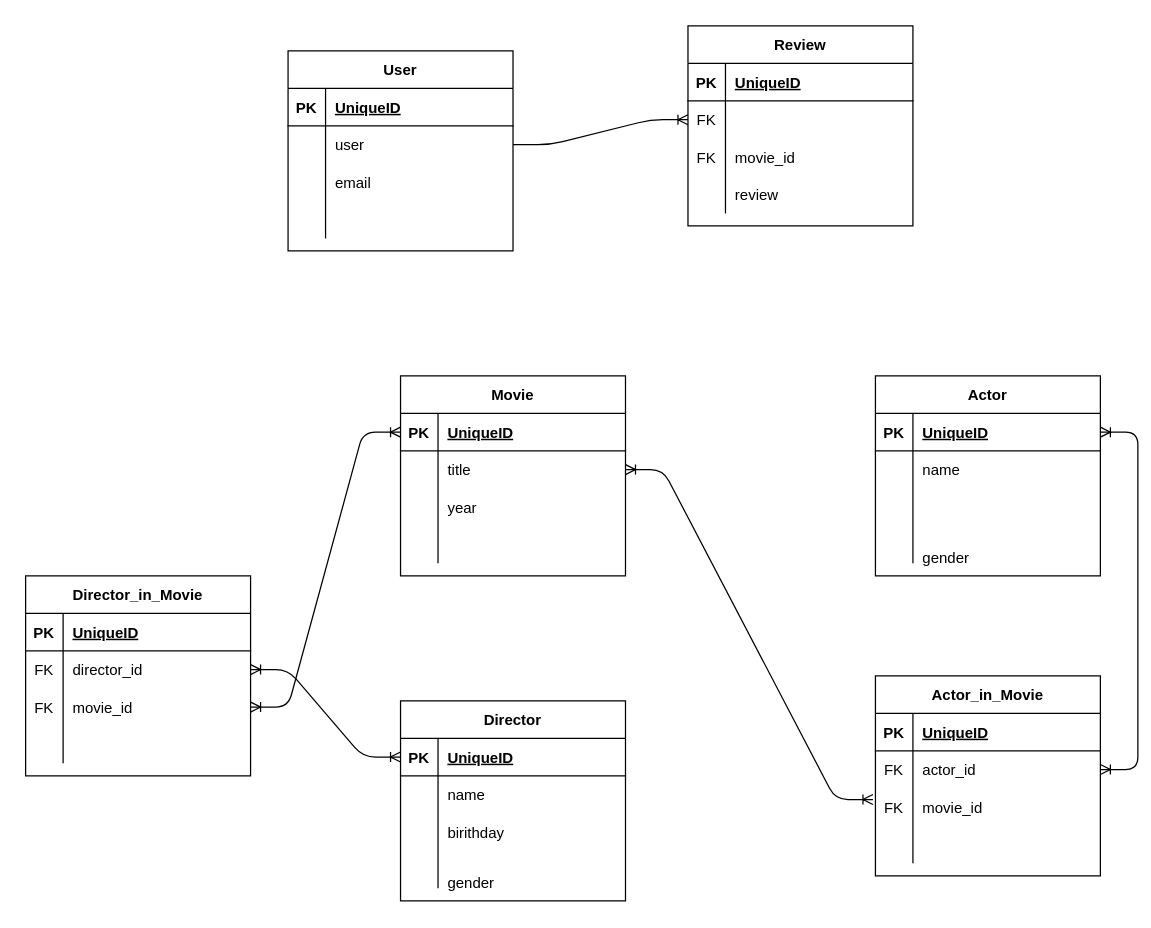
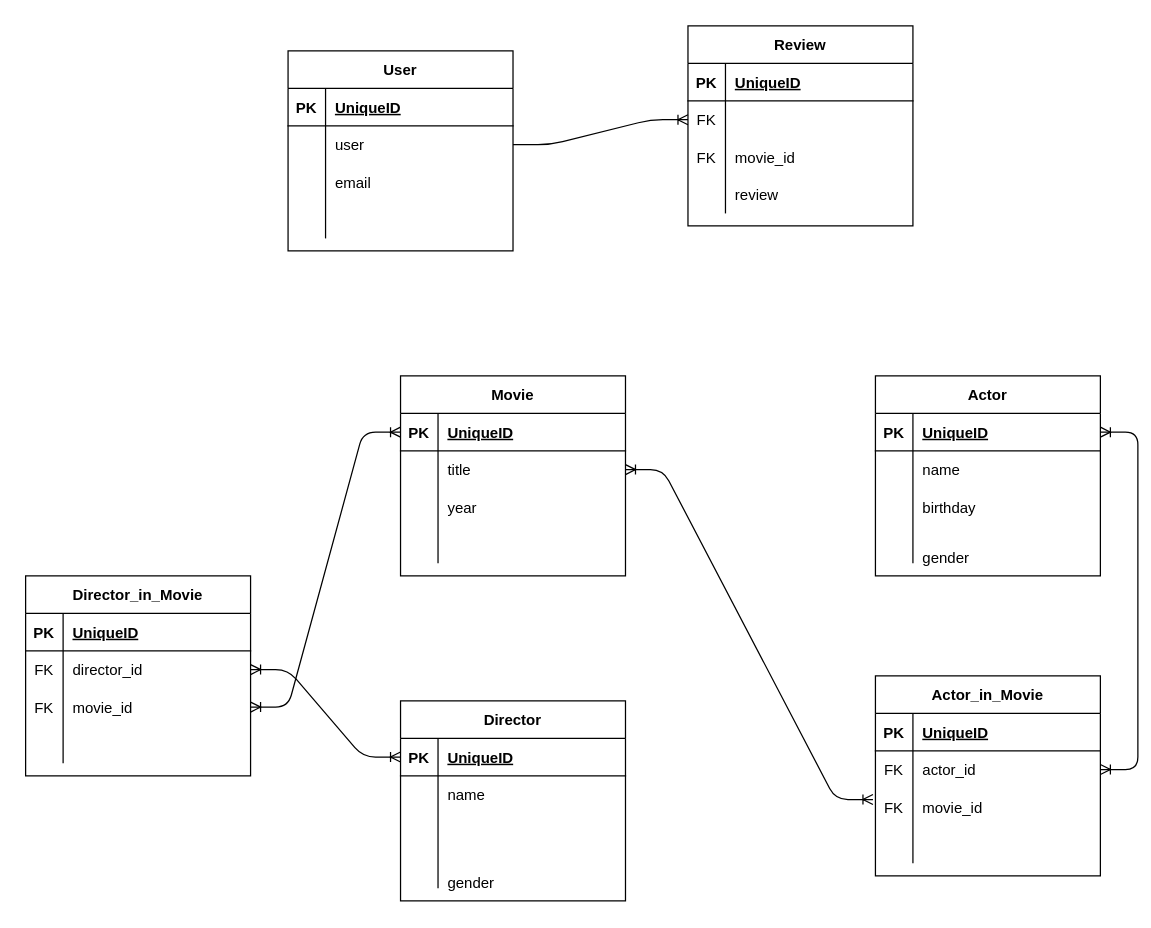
node "birthday": added
node "birithday": removed
